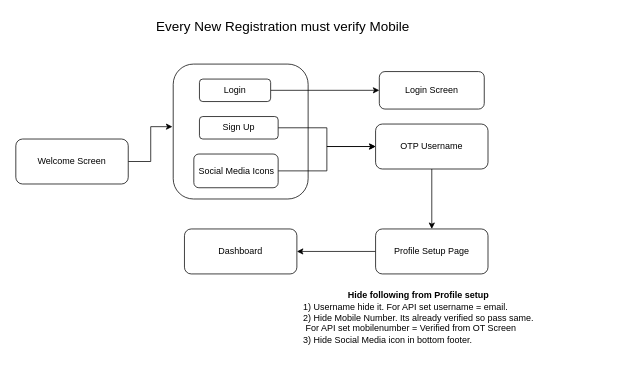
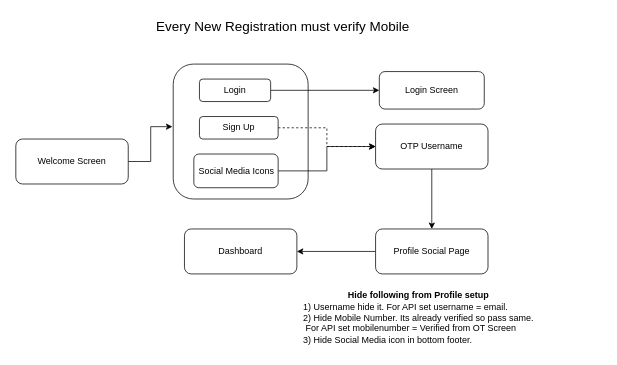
edge "Sign Up" -> "OTP Username": style solid -> dashed
node "Profile Setup Page": label "Profile Setup Page" -> "Profile Social Page"
